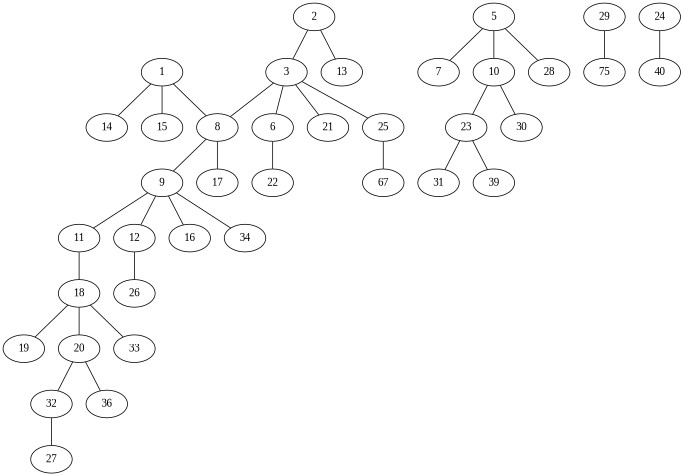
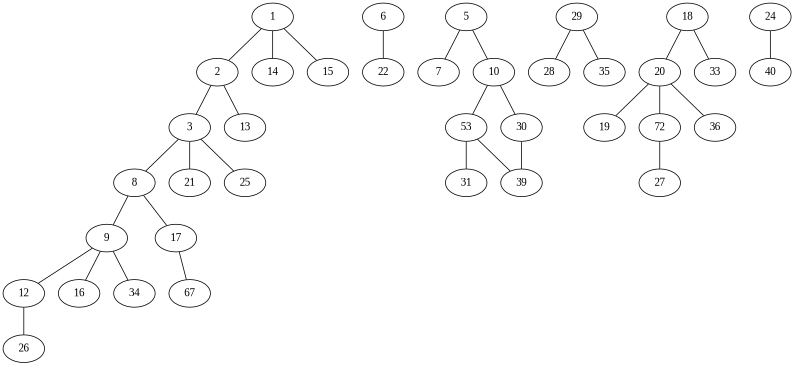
edge "5" -- "28": now "29" -- "28"
node "75": label "75" -> "35"
edge "1" -- "8": now "1" -- "2"
edge "3" -- "6": removed
node "23": label "23" -> "53"
edge "25" -- "67": now "17" -- "67"
edge "30" -- "39": added
node "11": removed
edge "18" -- "19": now "20" -- "19"
node "32": label "32" -> "72"
